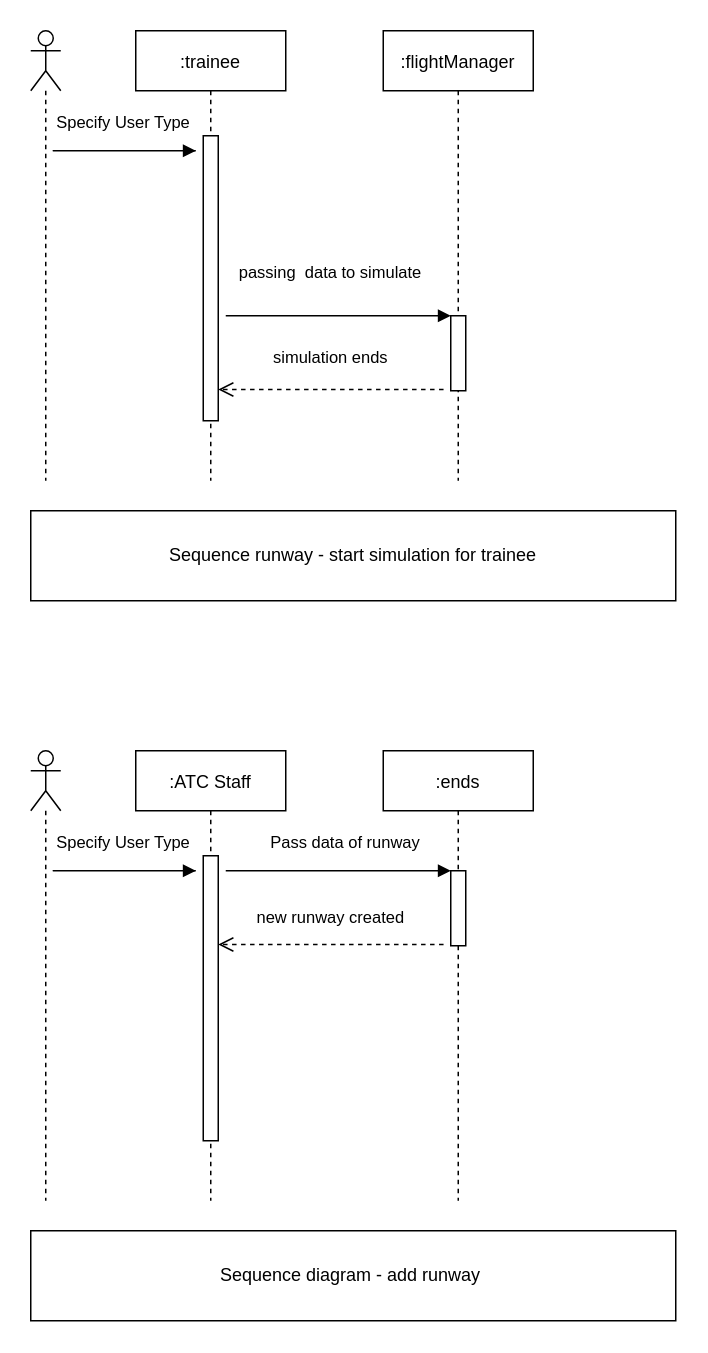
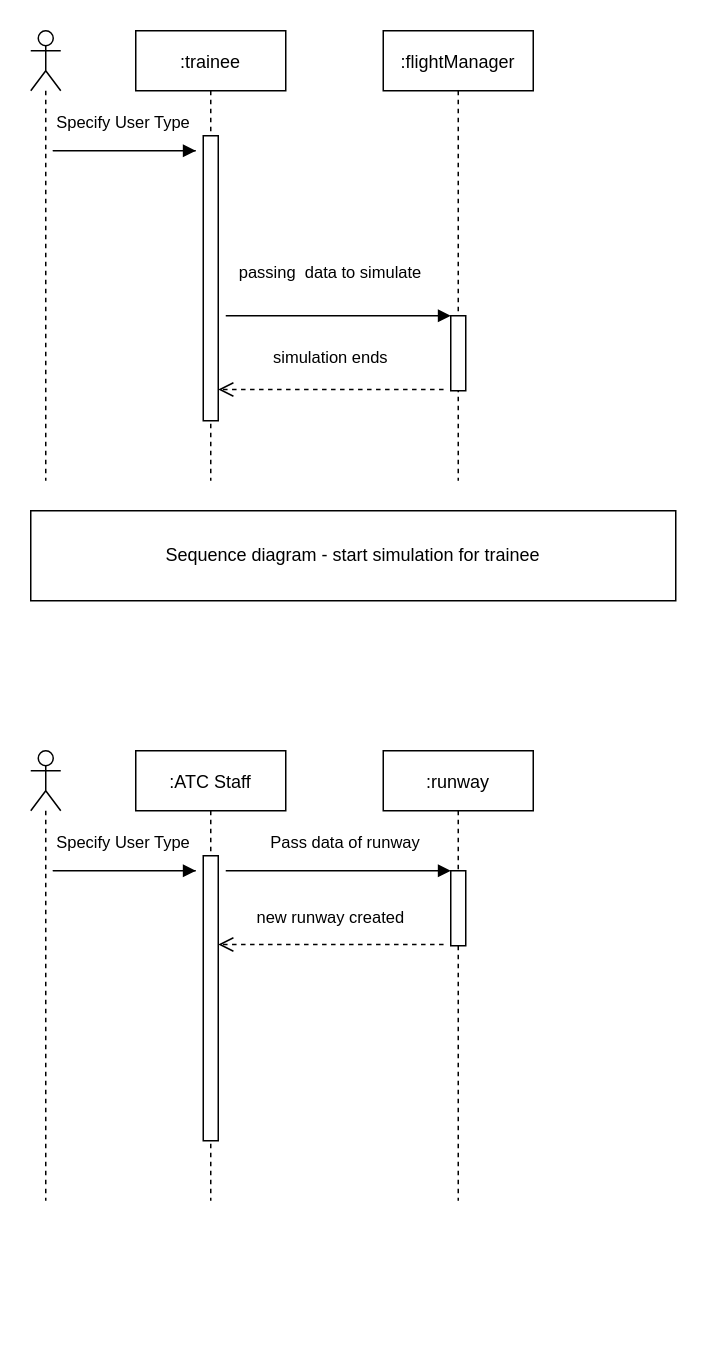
node "Sequence runway - start simulation for trainee": label "Sequence runway - start simulation for trainee" -> "Sequence diagram - start simulation for trainee"
node ":ends": label ":ends" -> ":runway"
node "Sequence diagram - add runway": removed
